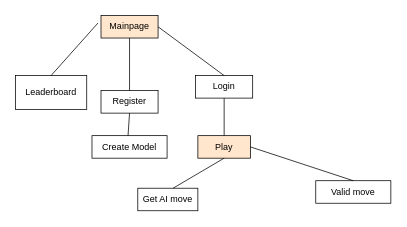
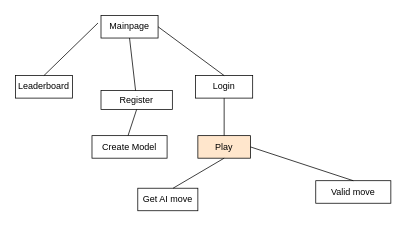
node "Mainpage": fillcolor #ffe6cc -> #ffffff
node "Leaderboard": size 71x34 -> 57x23
node "Register": size 57x23 -> 71x19
